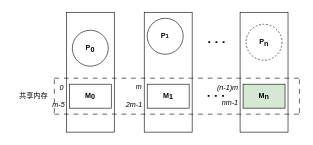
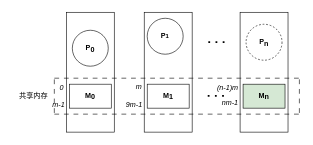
node "m-5": label "m-5" -> "m-1"
node "2m-1": label "2m-1" -> "9m-1"
